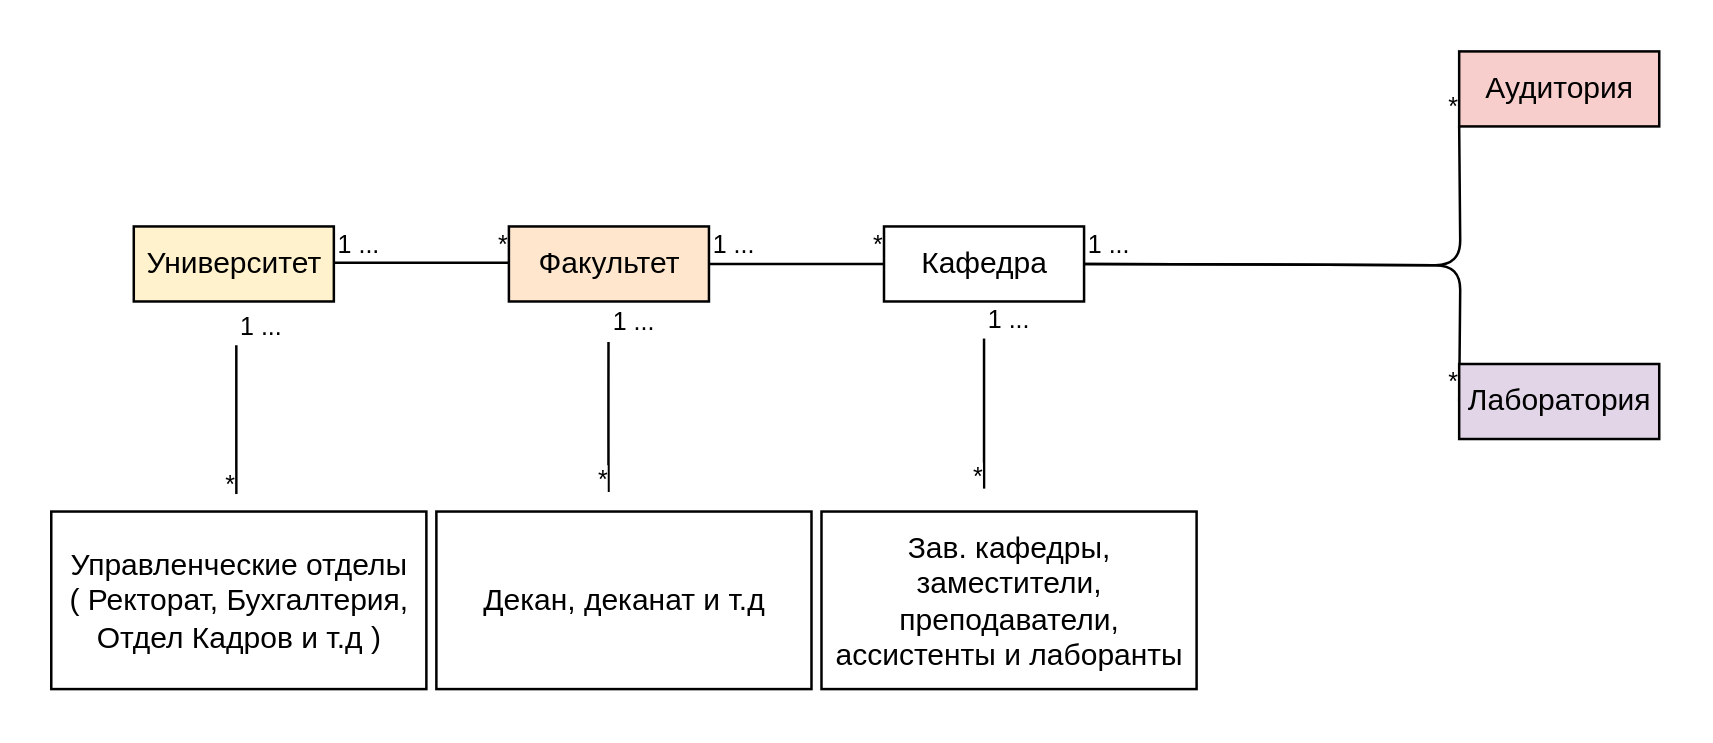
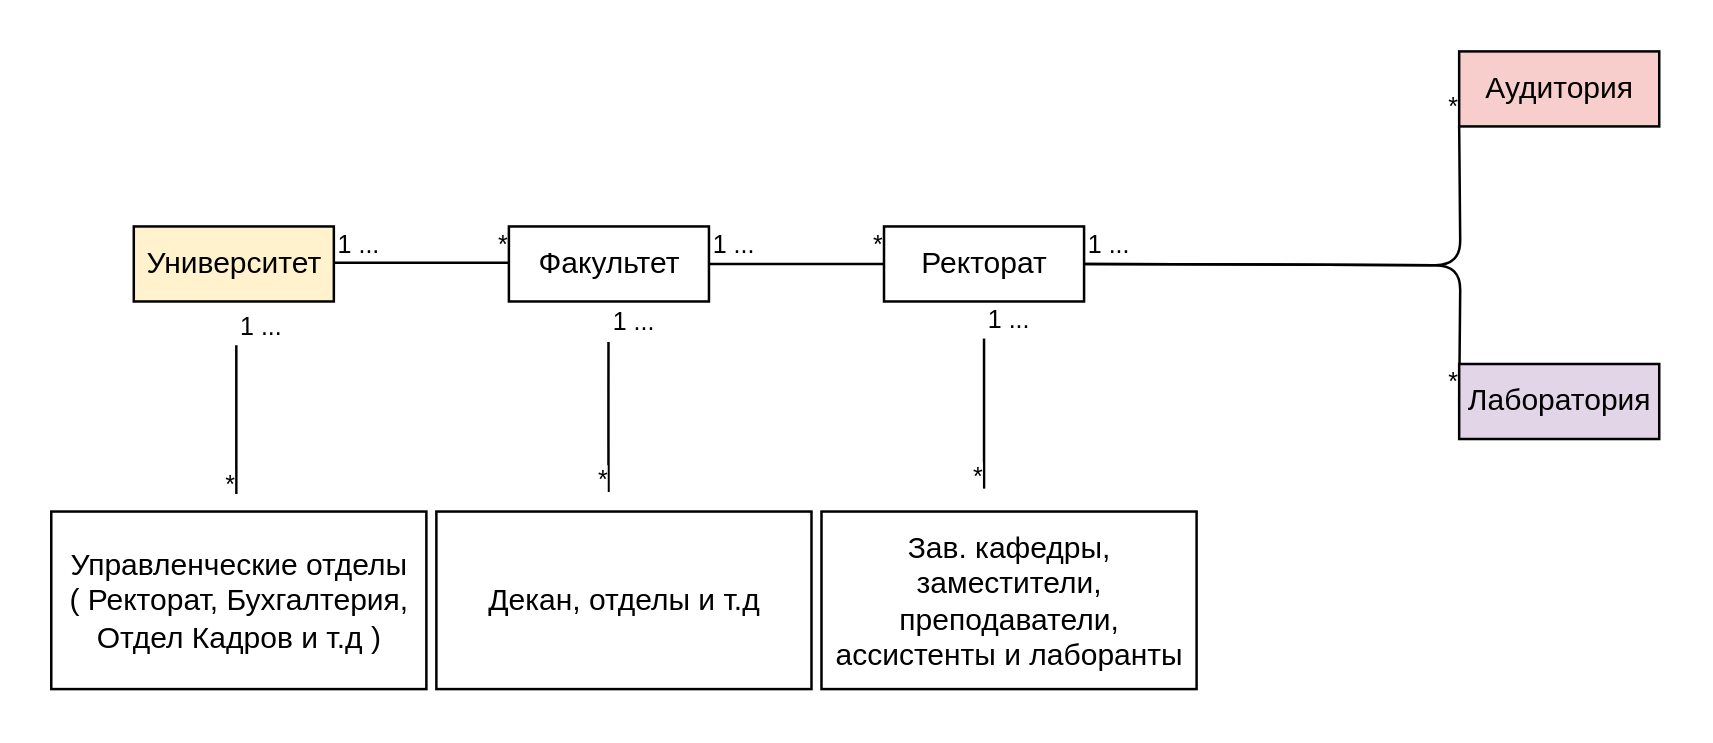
node "Факультет": fillcolor #ffe6cc -> #ffffff
node "Кафедра": label "Кафедра" -> "Ректорат"
node "Декан, деканат и т.д": label "Декан, деканат и т.д" -> "Декан, отделы и т.д"
